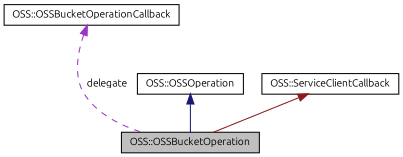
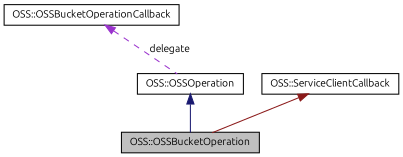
edge "OSS::OSSBucketOperation" -> "OSS::OSSBucketOperationCallback": now "OSS::OSSOperation" -> "OSS::OSSBucketOperationCallback"
